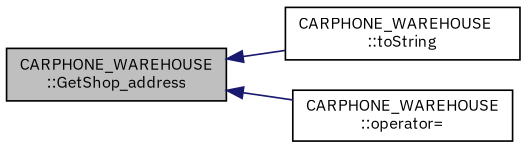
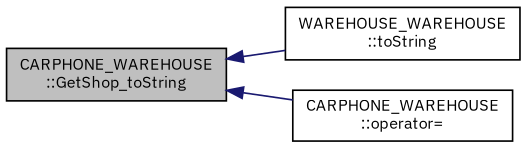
node "CARPHONE_WAREHOUSE ::toString": label "CARPHONE_WAREHOUSE ::toString" -> "WAREHOUSE_WAREHOUSE ::toString"
node "CARPHONE_WAREHOUSE ::GetShop_address": label "CARPHONE_WAREHOUSE ::GetShop_address" -> "CARPHONE_WAREHOUSE ::GetShop_toString"
